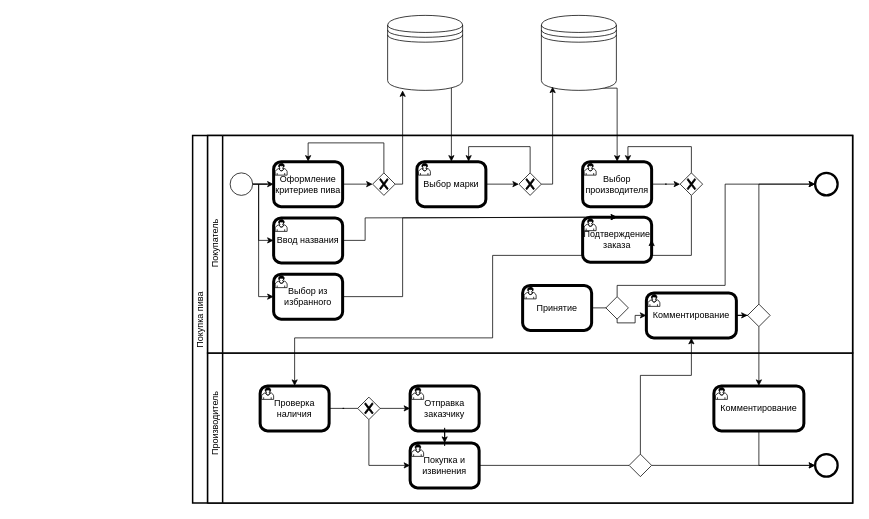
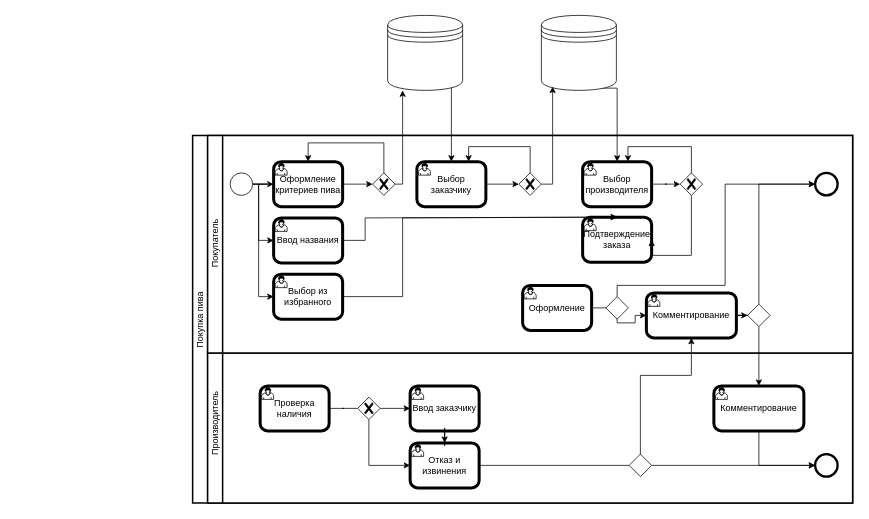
node "Выбор марки": label "Выбор марки" -> "Выбор заказчику"
edge "Подтверждение заказа" -> "Проверка наличия": removed
node "Принятие": label "Принятие" -> "Оформление"
node "Отправка заказчику": label "Отправка заказчику" -> "Ввод заказчику"
node "Покупка и извинения": label "Покупка и извинения" -> "Отказ и извинения"
